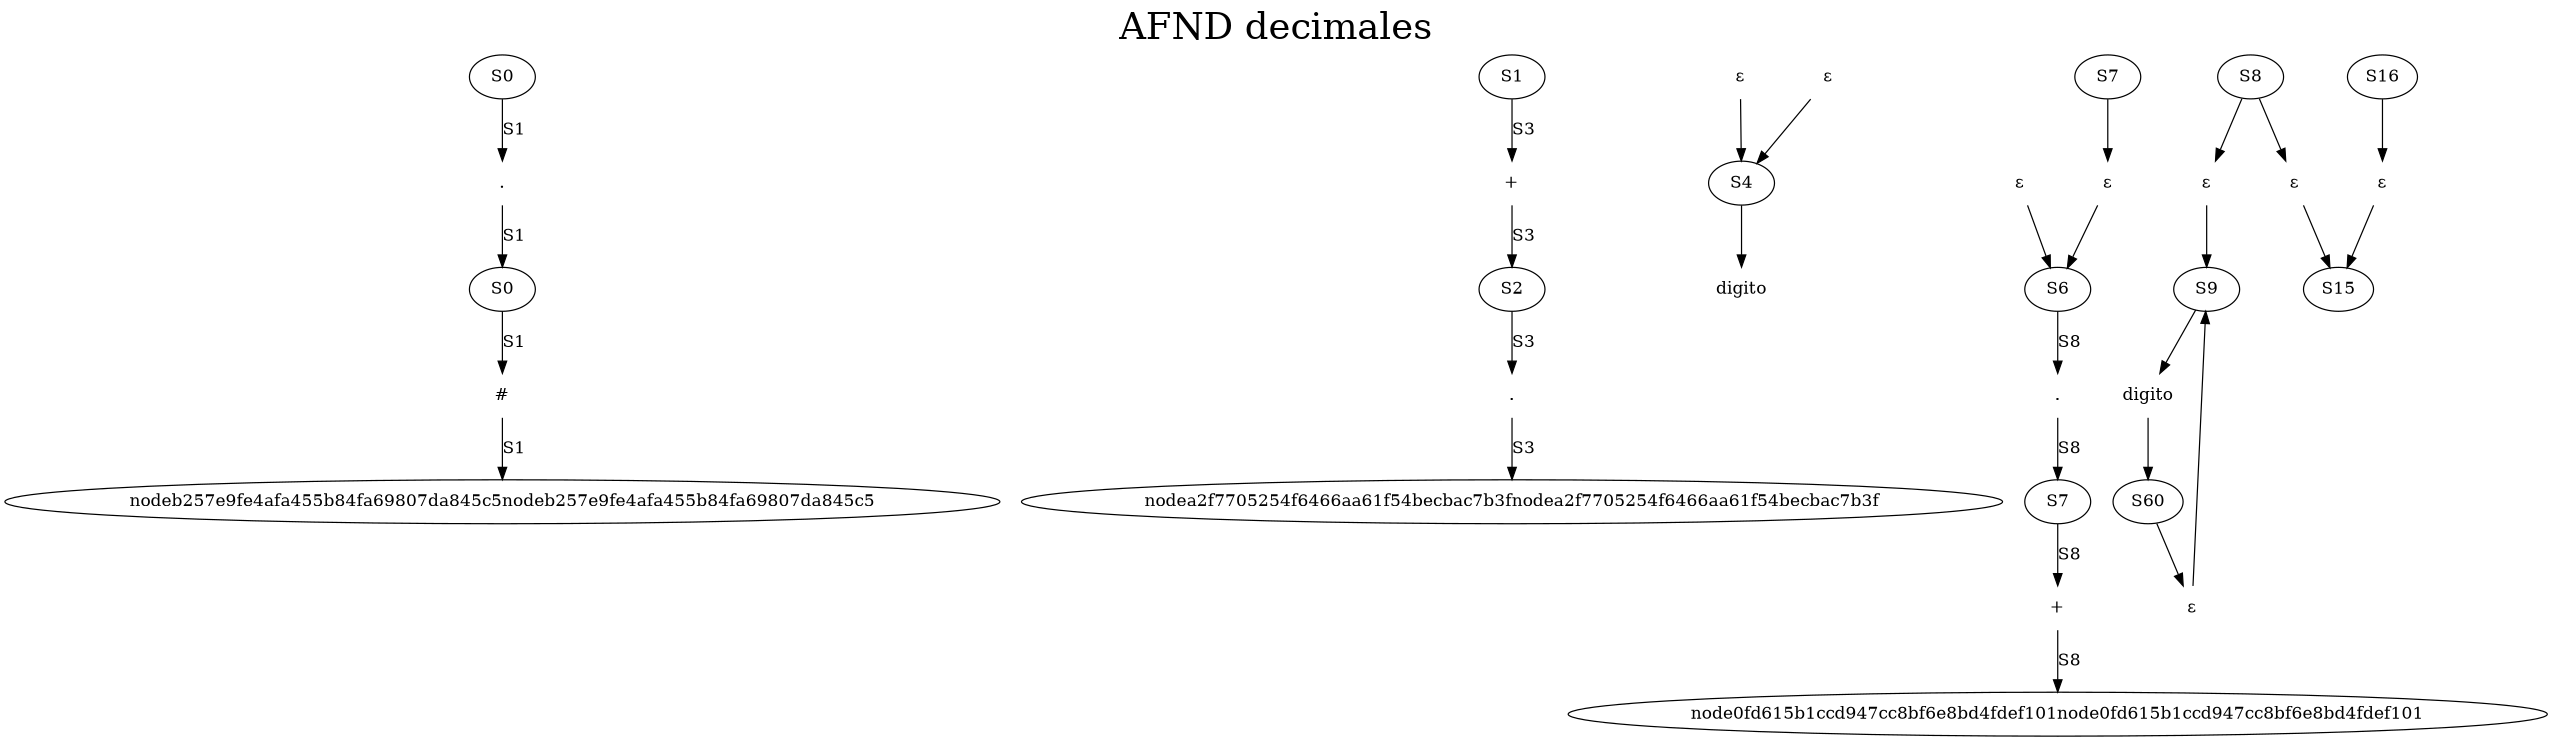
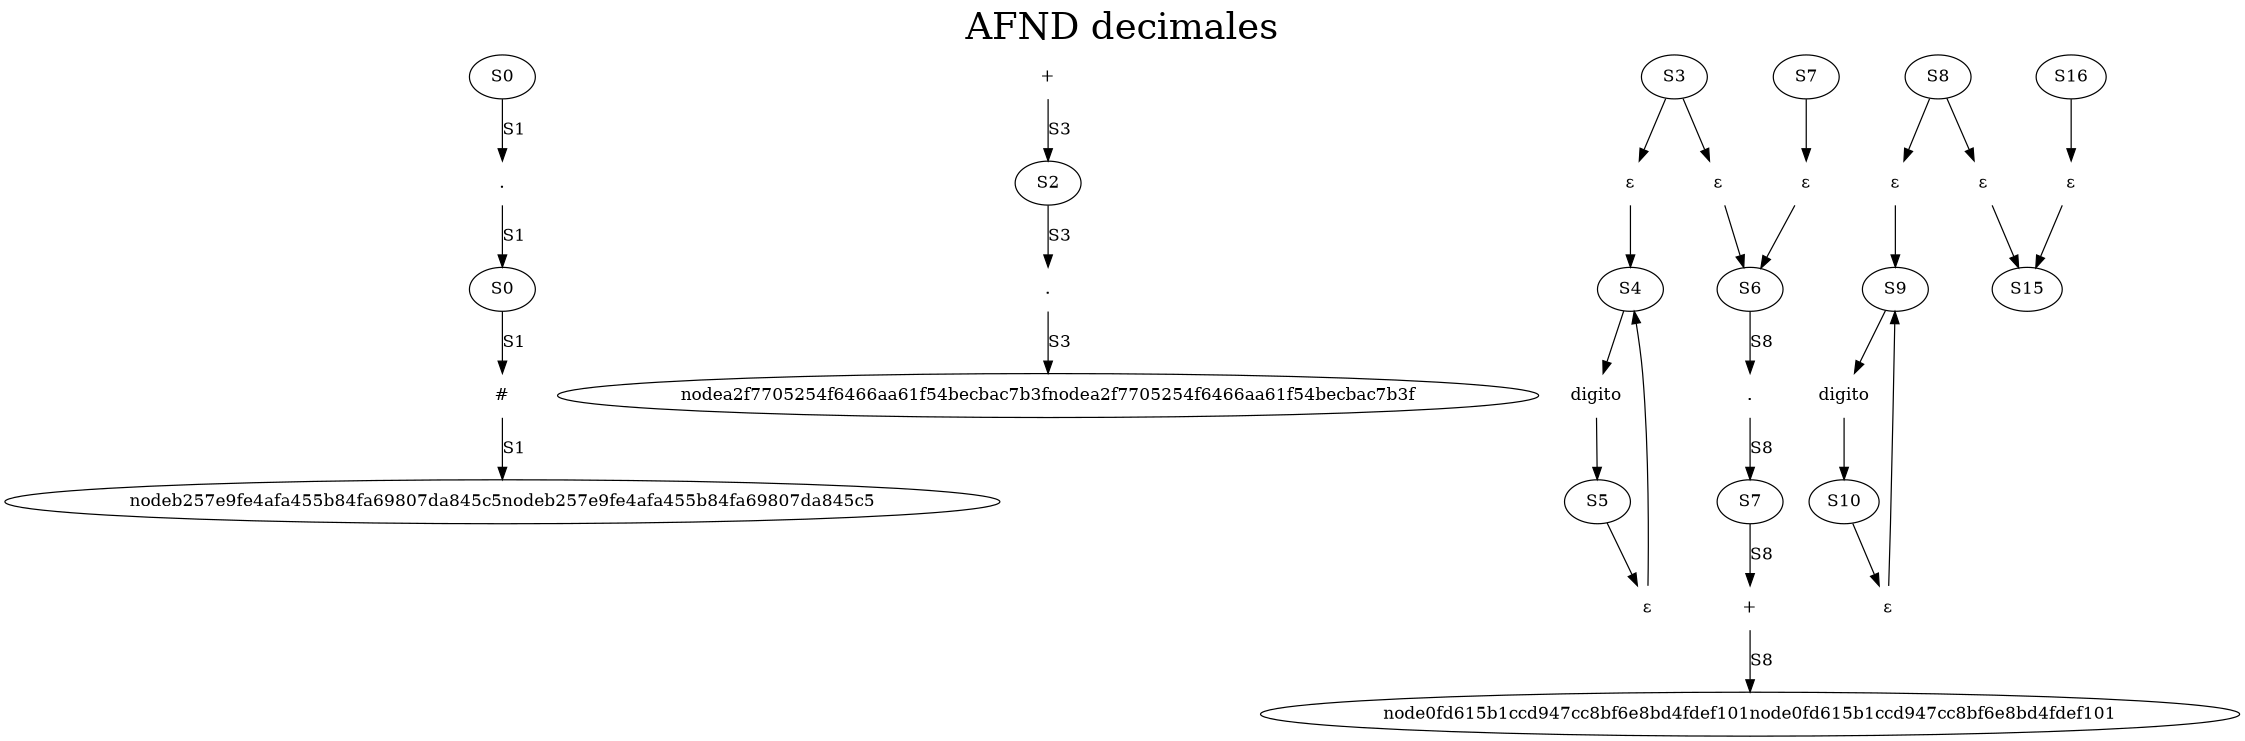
node "S1": removed
node "S3": added
node "S5": added
node "S60": label "S60" -> "S10"
